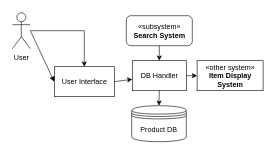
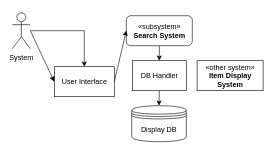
node "User": label "User" -> "System"
edge "DB Handler" -> "«other system» Item Display System": removed
edge "User Interface" -> "DB Handler": now "User Interface" -> "«subsystem» Search System"
node "Product DB": label "Product DB" -> "Display DB"
